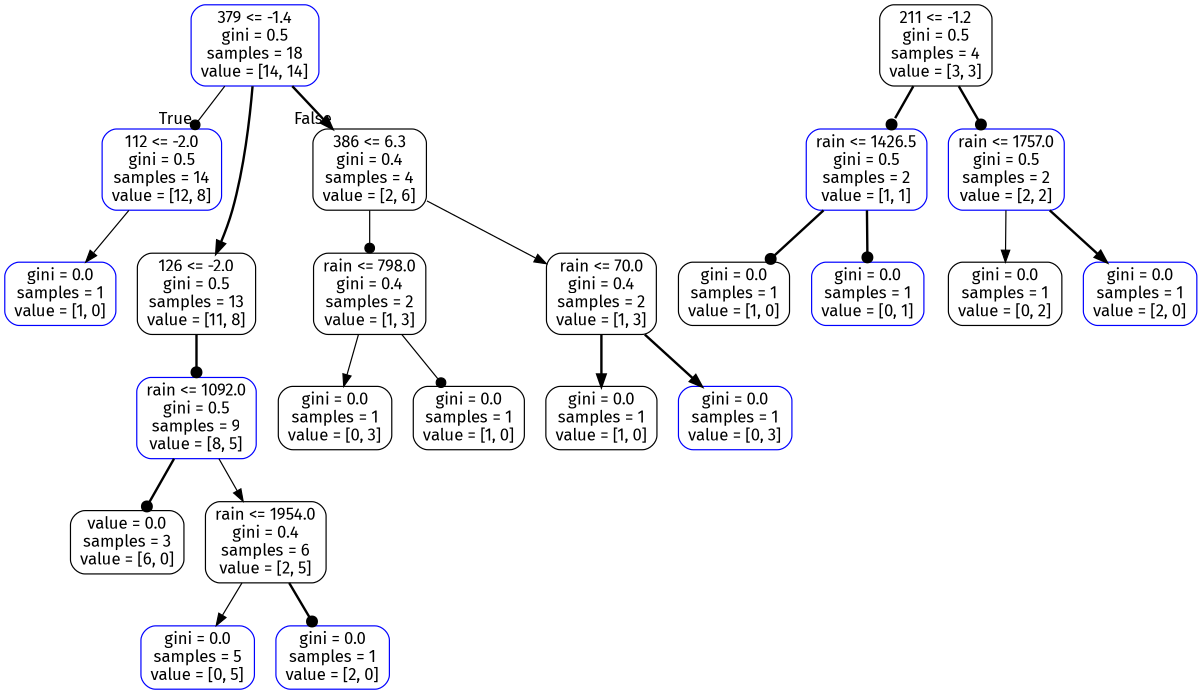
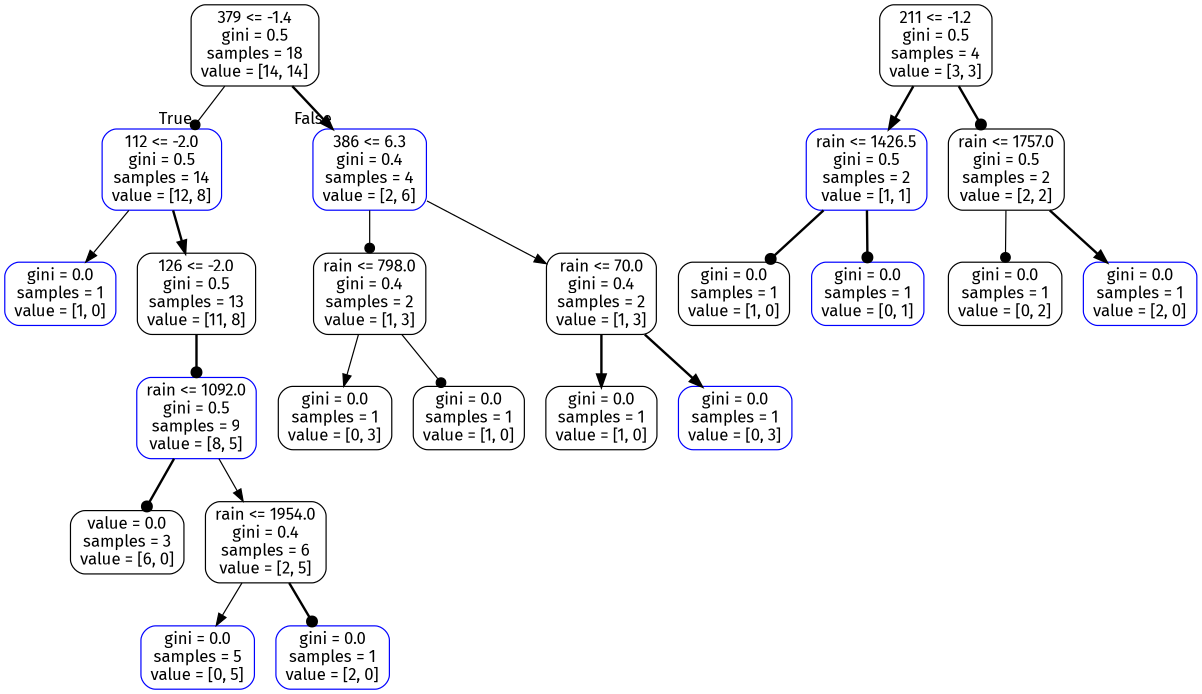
node "379 <= -1.4 gini = 0.5 samples = 18 value = [14, 14]": color blue -> black
edge "211 <= -1.2 gini = 0.5 samples = 4 value = [3, 3]" -> "rain <= 1426.5 gini = 0.5 samples = 2 value = [1, 1]": arrowhead dot -> normal
edge "379 <= -1.4 gini = 0.5 samples = 18 value = [14, 14]" -> "126 <= -2.0 gini = 0.5 samples = 13 value = [11, 8]": now "112 <= -2.0 gini = 0.5 samples = 14 value = [12, 8]" -> "126 <= -2.0 gini = 0.5 samples = 13 value = [11, 8]"
node "386 <= 6.3 gini = 0.4 samples = 4 value = [2, 6]": color black -> blue
node "rain <= 1757.0 gini = 0.5 samples = 2 value = [2, 2]": color blue -> black
edge "rain <= 1757.0 gini = 0.5 samples = 2 value = [2, 2]" -> "gini = 0.0 samples = 1 value = [0, 2]": arrowhead normal -> dot
